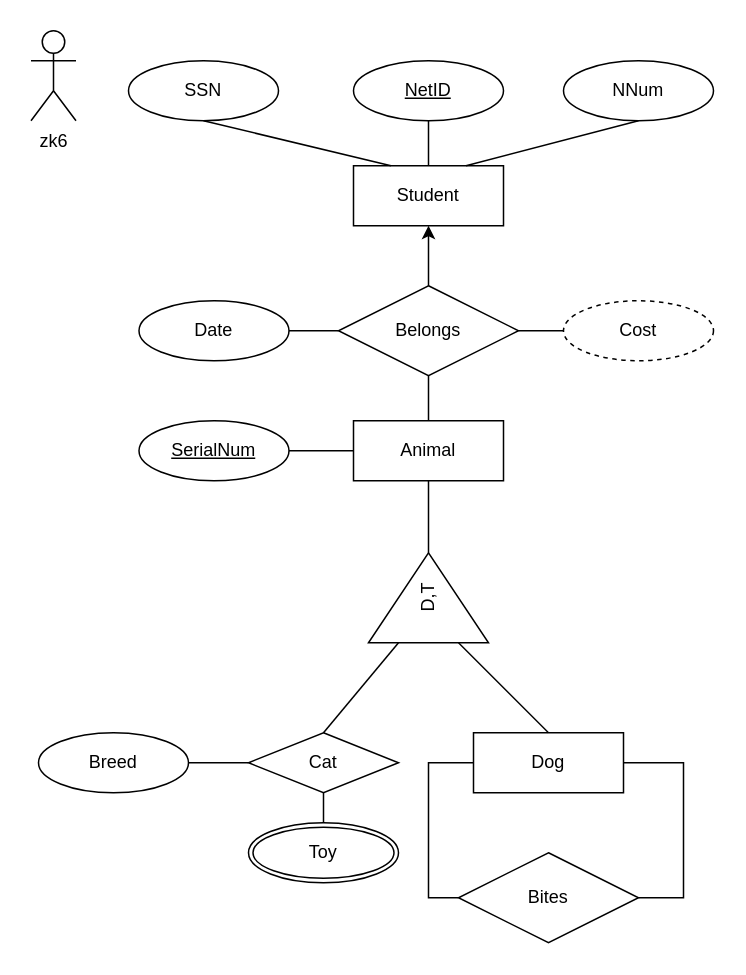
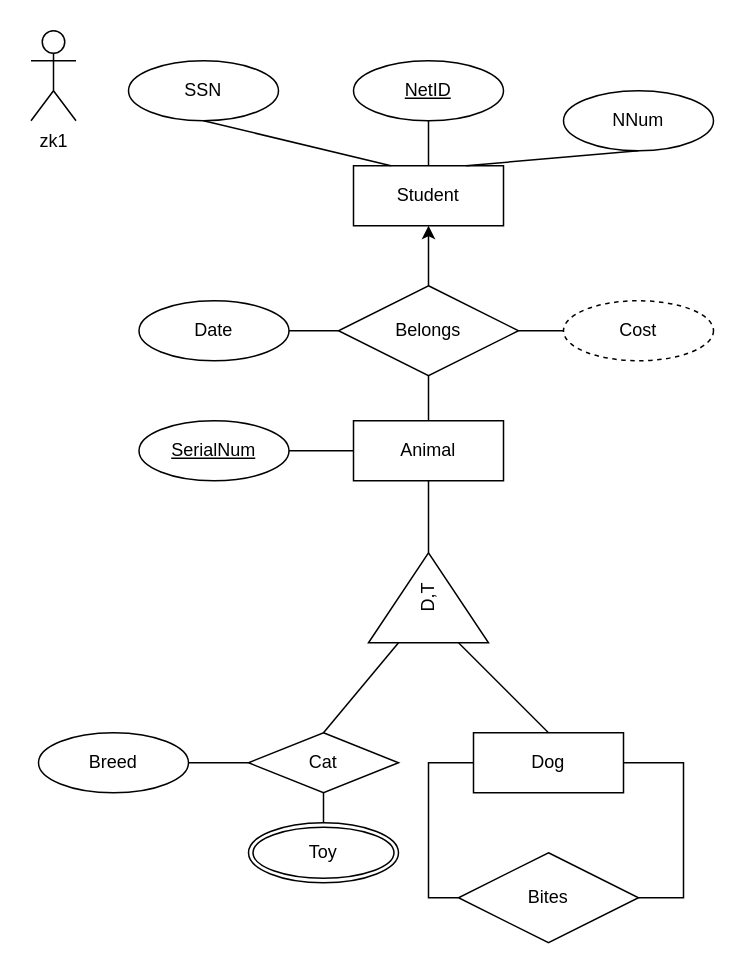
node "NNum": moved (638, 91) -> (638, 121)
node "zk6": label "zk6" -> "zk1"
